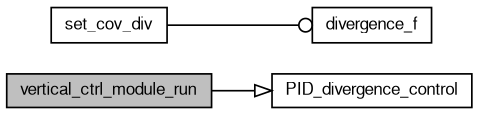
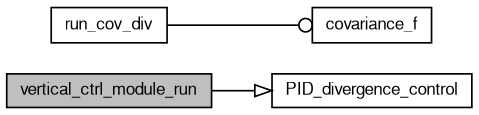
node "set_cov_div": label "set_cov_div" -> "run_cov_div"
node "divergence_f": label "divergence_f" -> "covariance_f"
